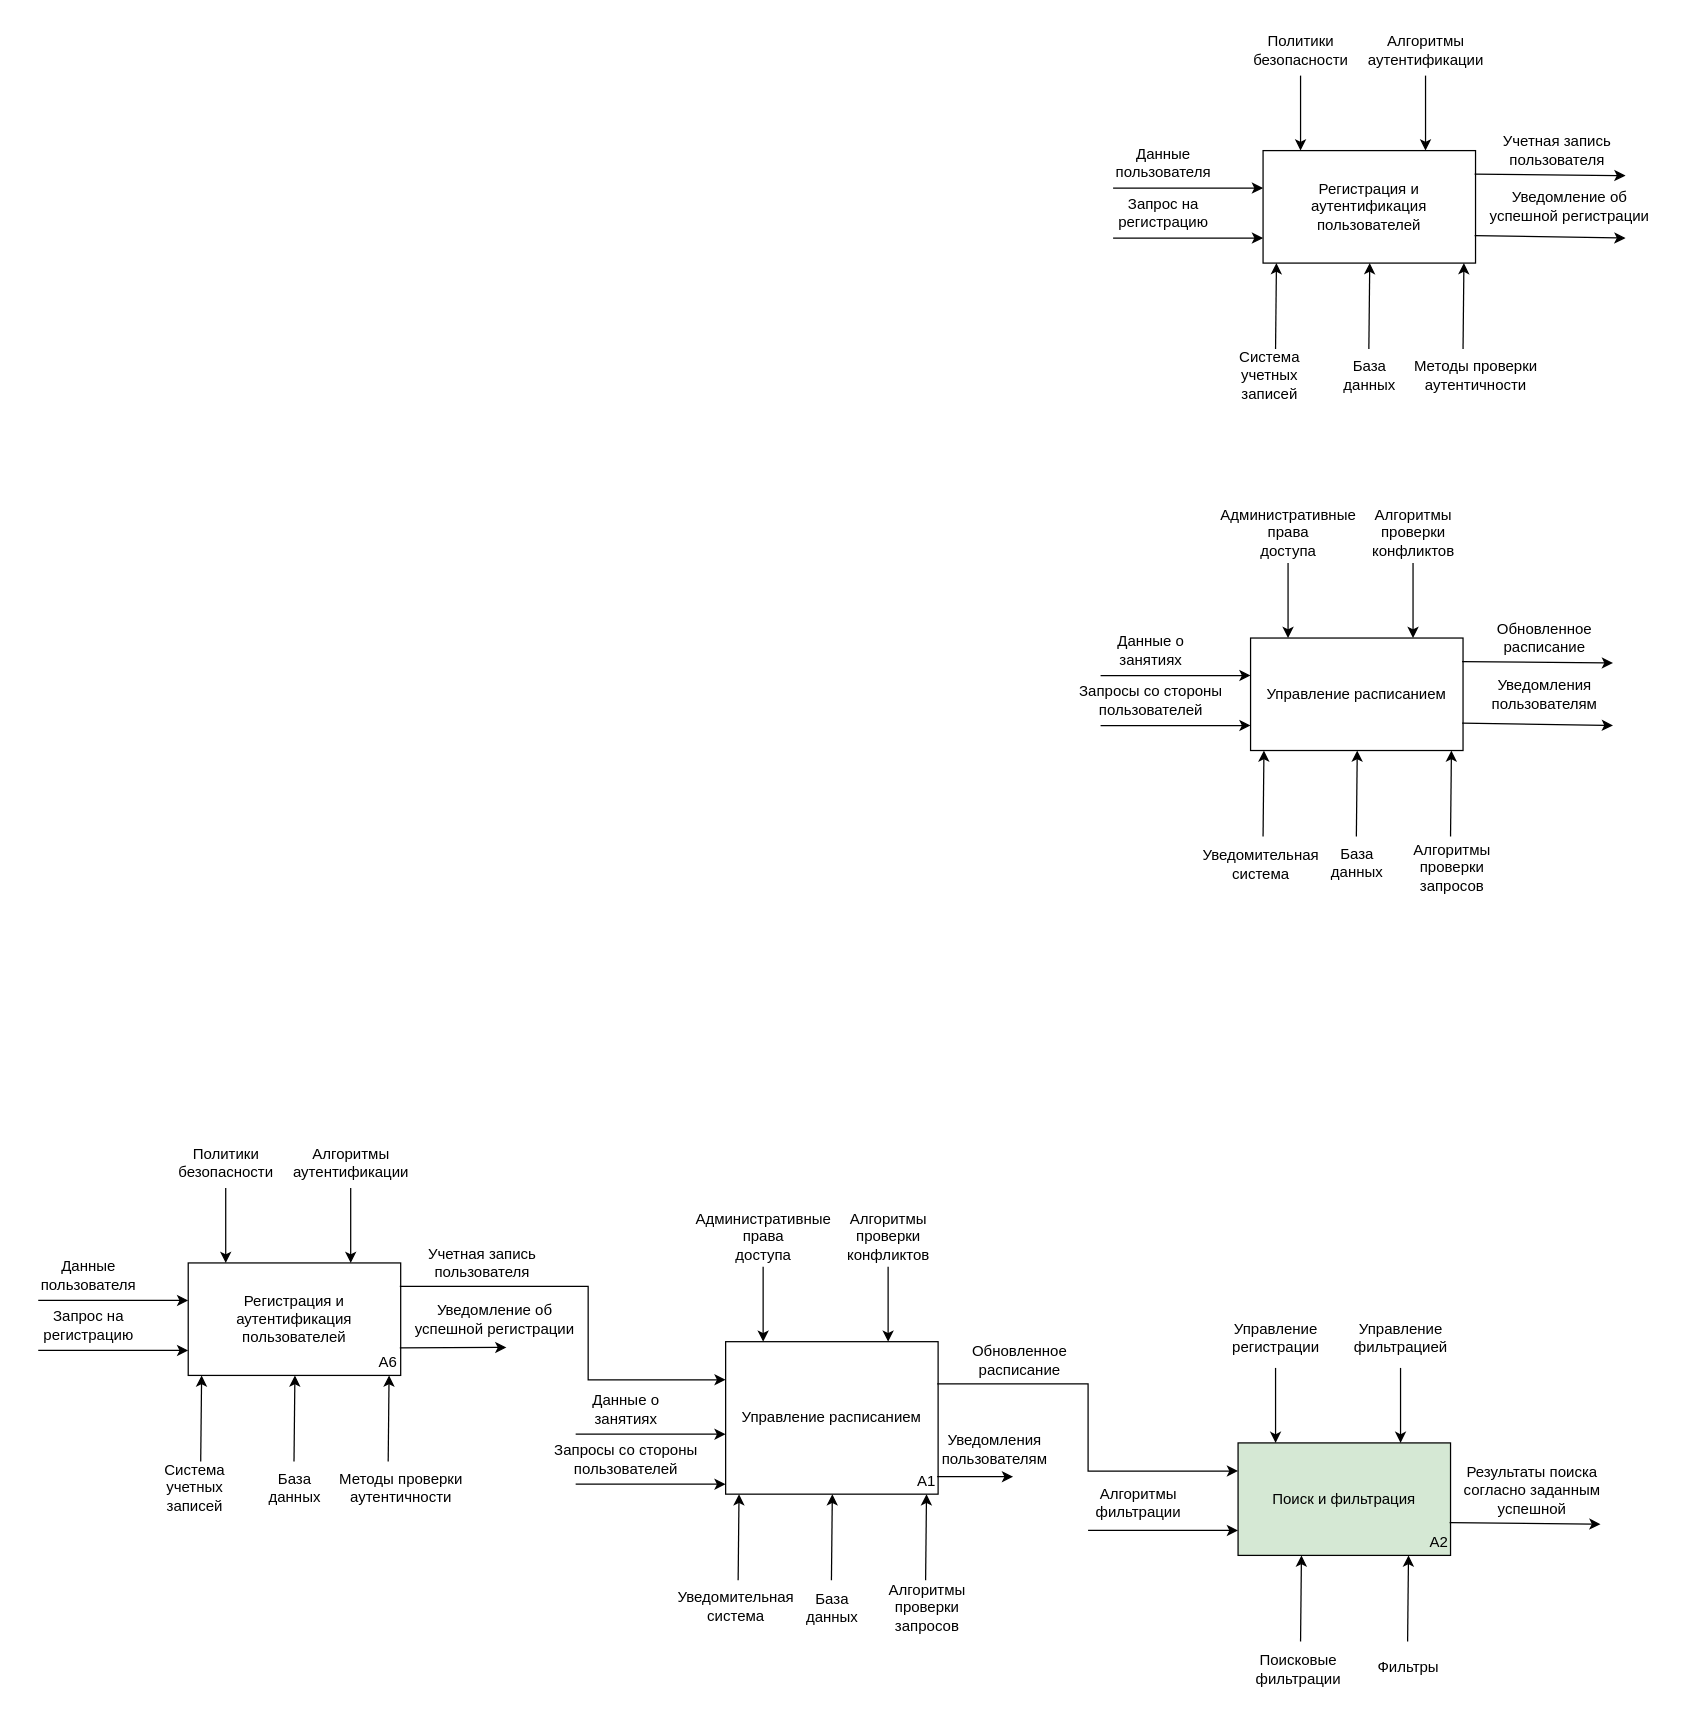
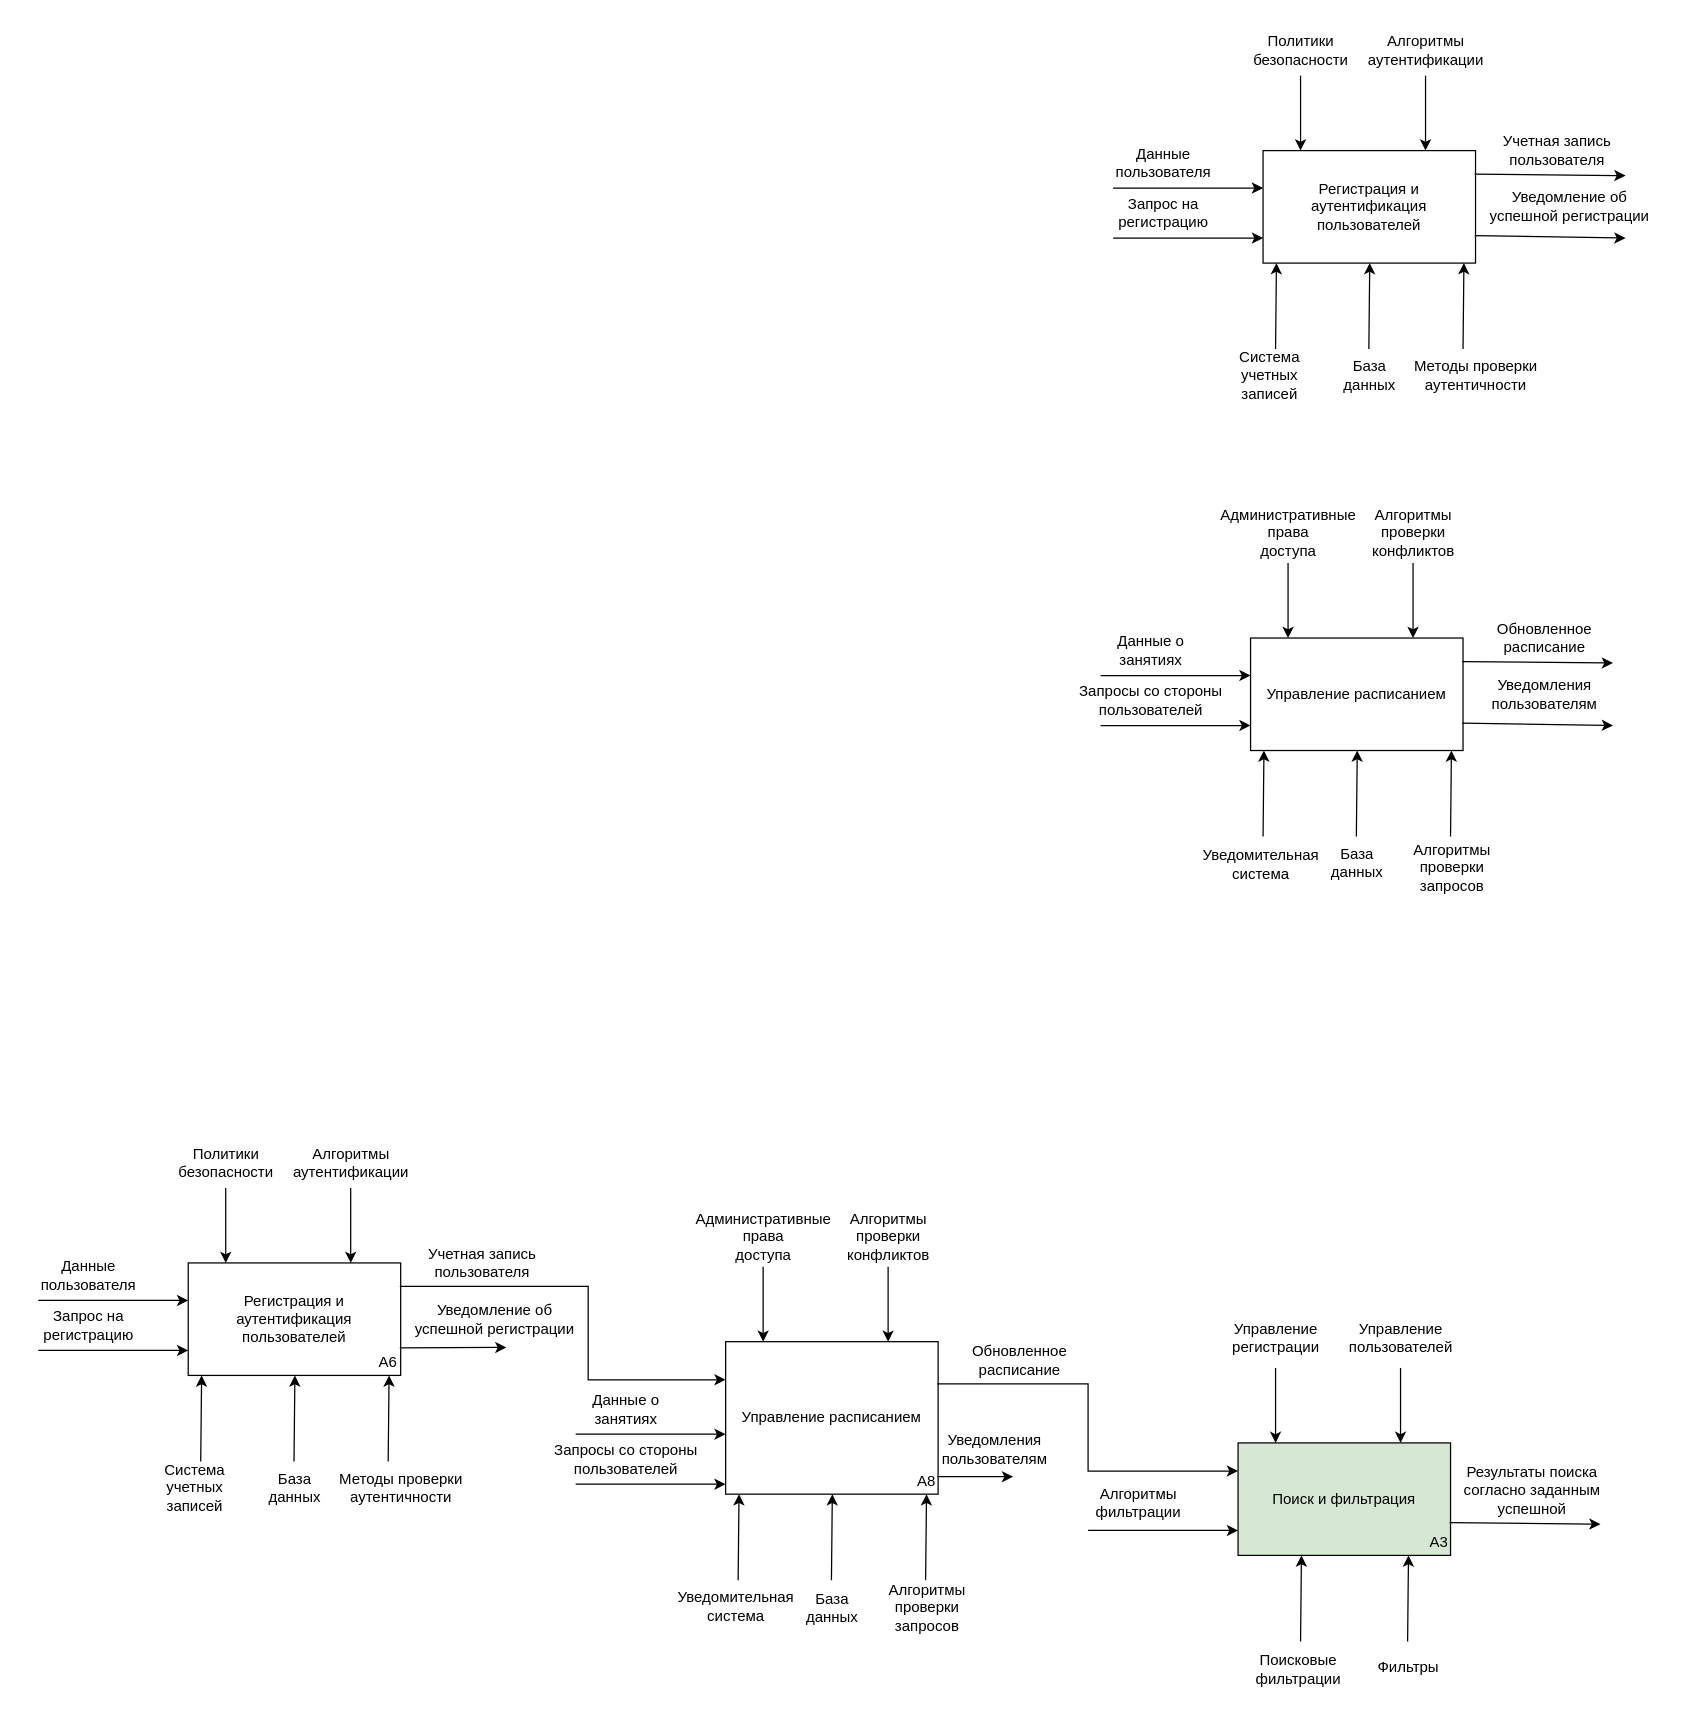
node "Управление фильтрацией": label "Управление фильтрацией" -> "Управление пользователей"
node "А1": label "А1" -> "А8"
node "А2": label "А2" -> "А3"
